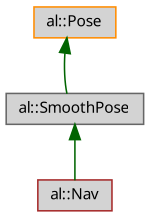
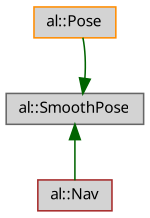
edge "al::SmoothPose" -> "al::Pose": reversed
